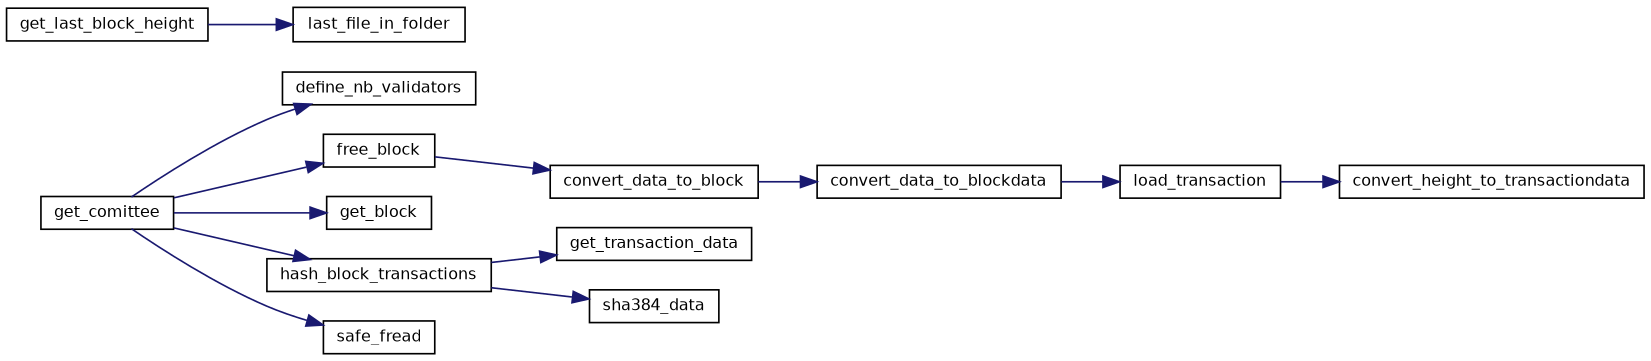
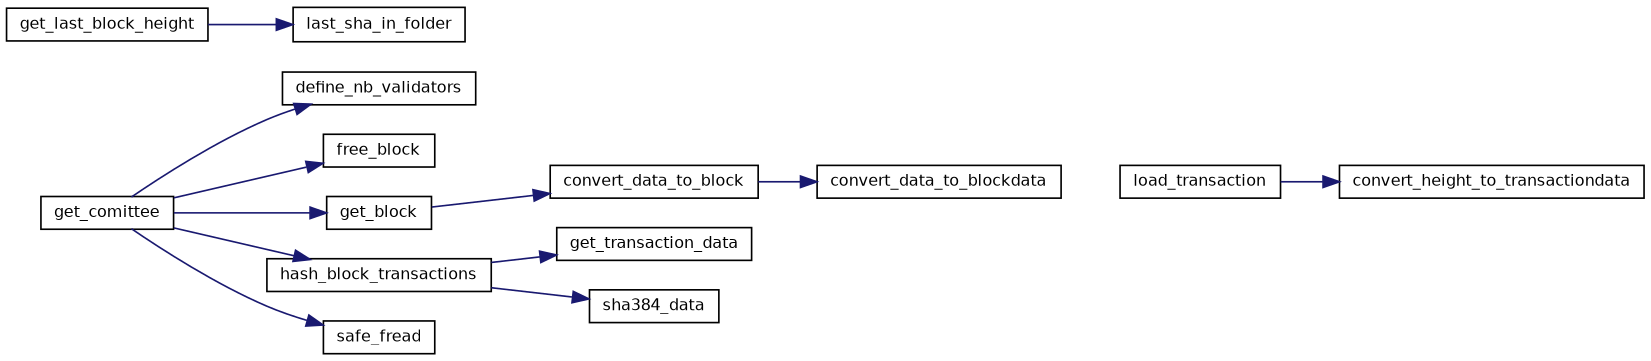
node "last_file_in_folder": label "last_file_in_folder" -> "last_sha_in_folder"
edge "free_block" -> "convert_data_to_block": now "get_block" -> "convert_data_to_block"
edge "convert_data_to_blockdata" -> "load_transaction": removed
